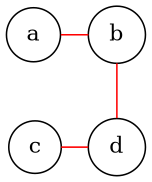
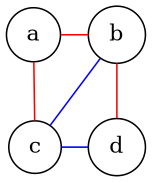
edge "a" -- "c": added
edge "b" -- "c": added
edge "c" -- "d": color red -> blue
